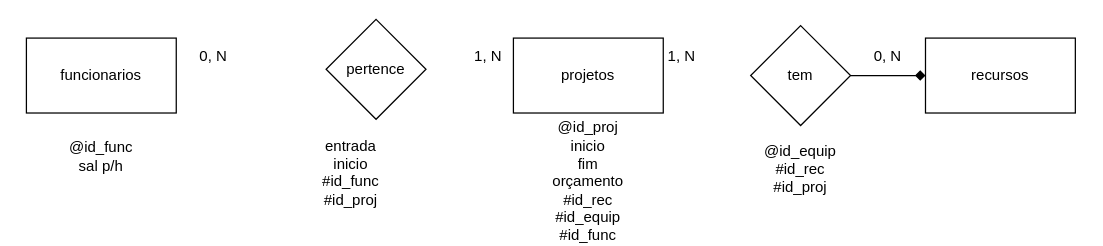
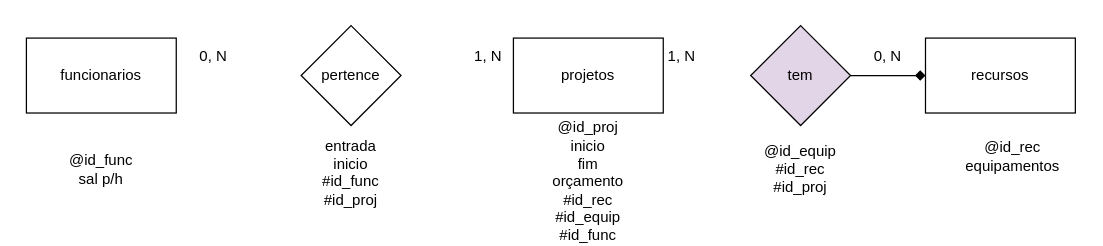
node "pertence": moved (376, 69) -> (351, 76)
node "tem": fillcolor #ffffff -> #e1d5e7
node "@id_func sal p/h": moved (101, 157) -> (101, 169)
node "@id_rec equipamentos": added
